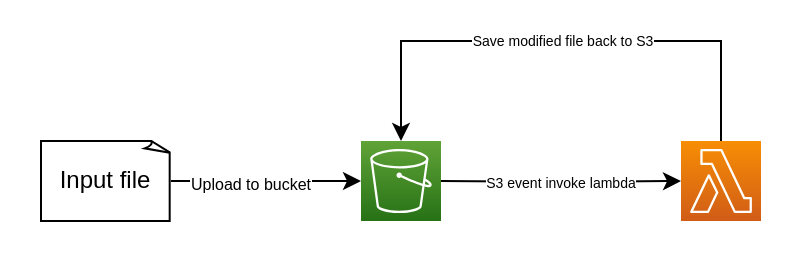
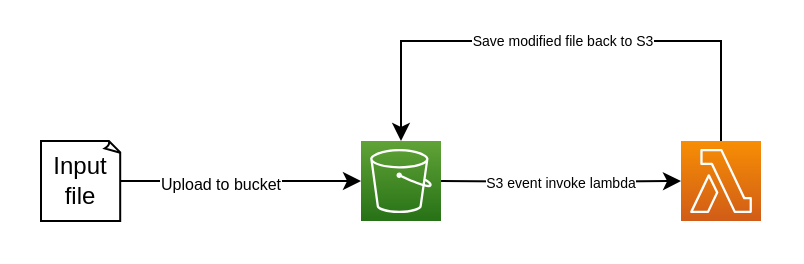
node "Input file": size 130x80 -> 80x80
